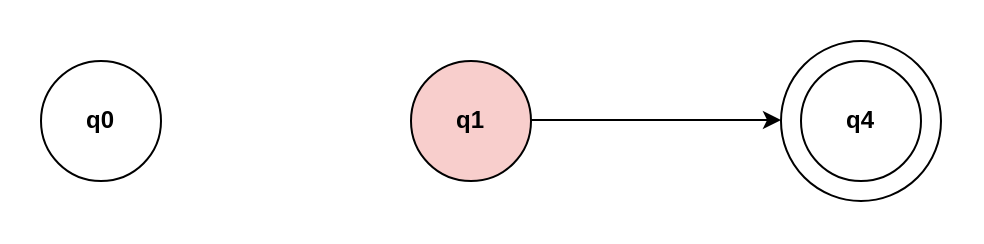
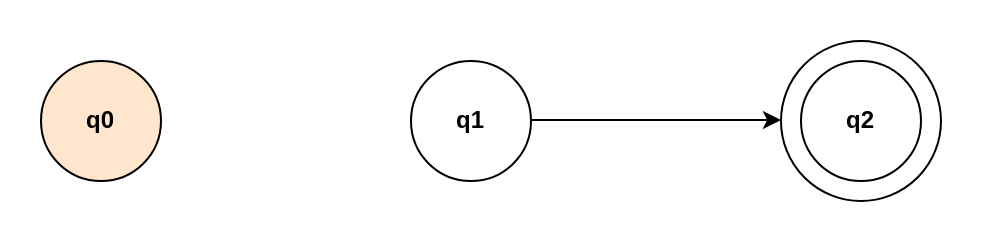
node "q0": fillcolor #ffffff -> #ffe6cc
node "q1": fillcolor #f8cecc -> #ffffff
node "q4": label "q4" -> "q2"
